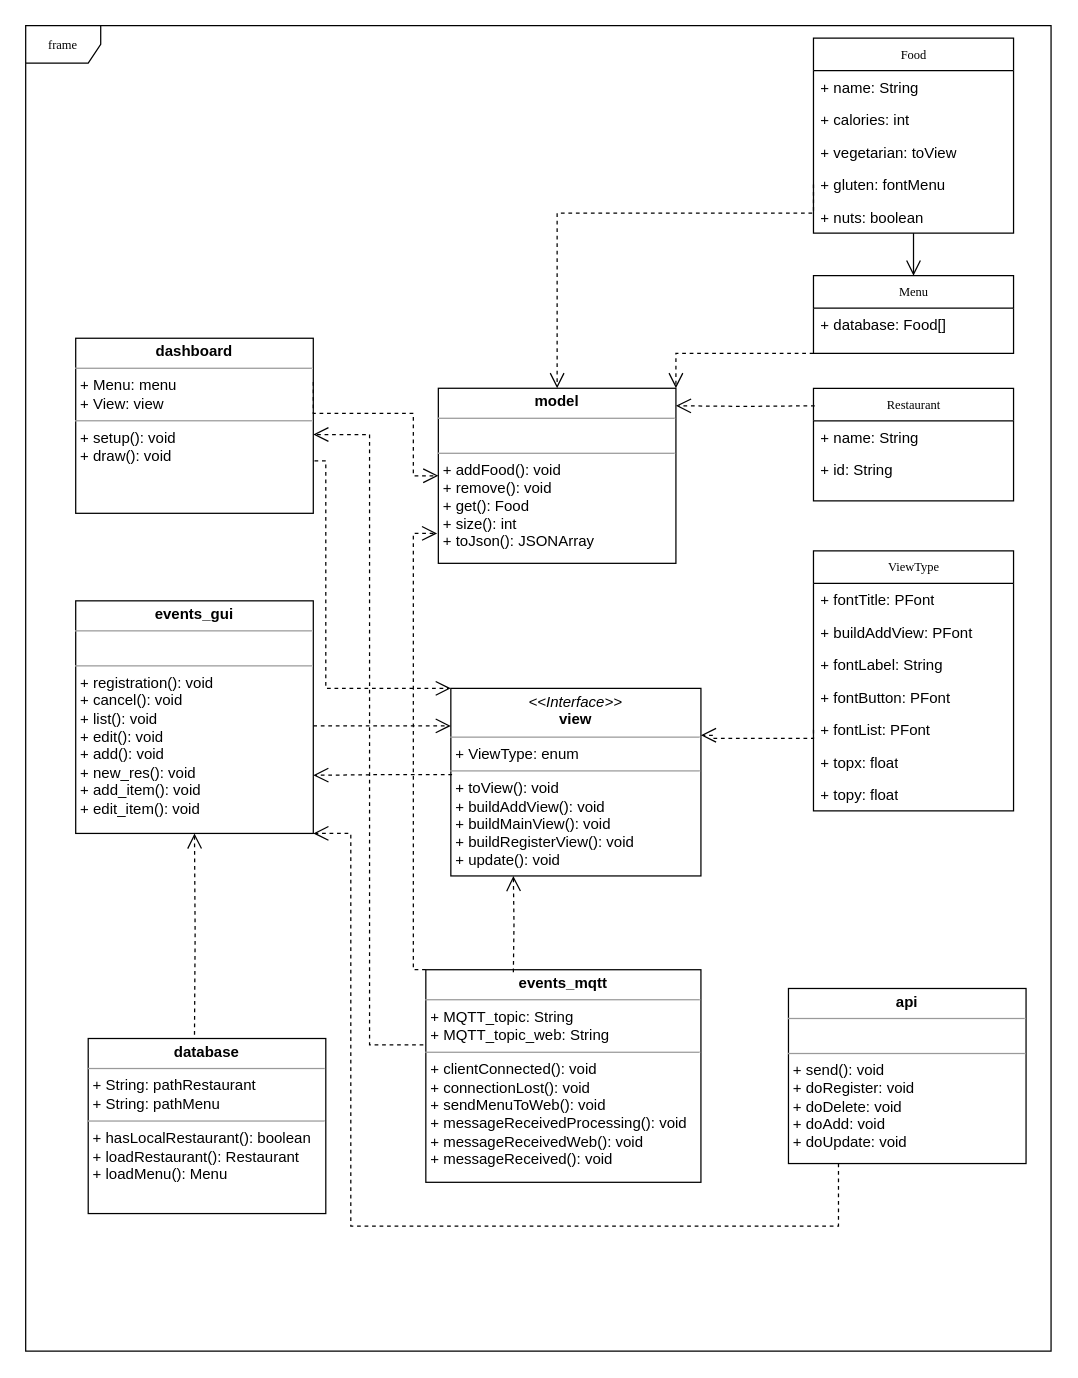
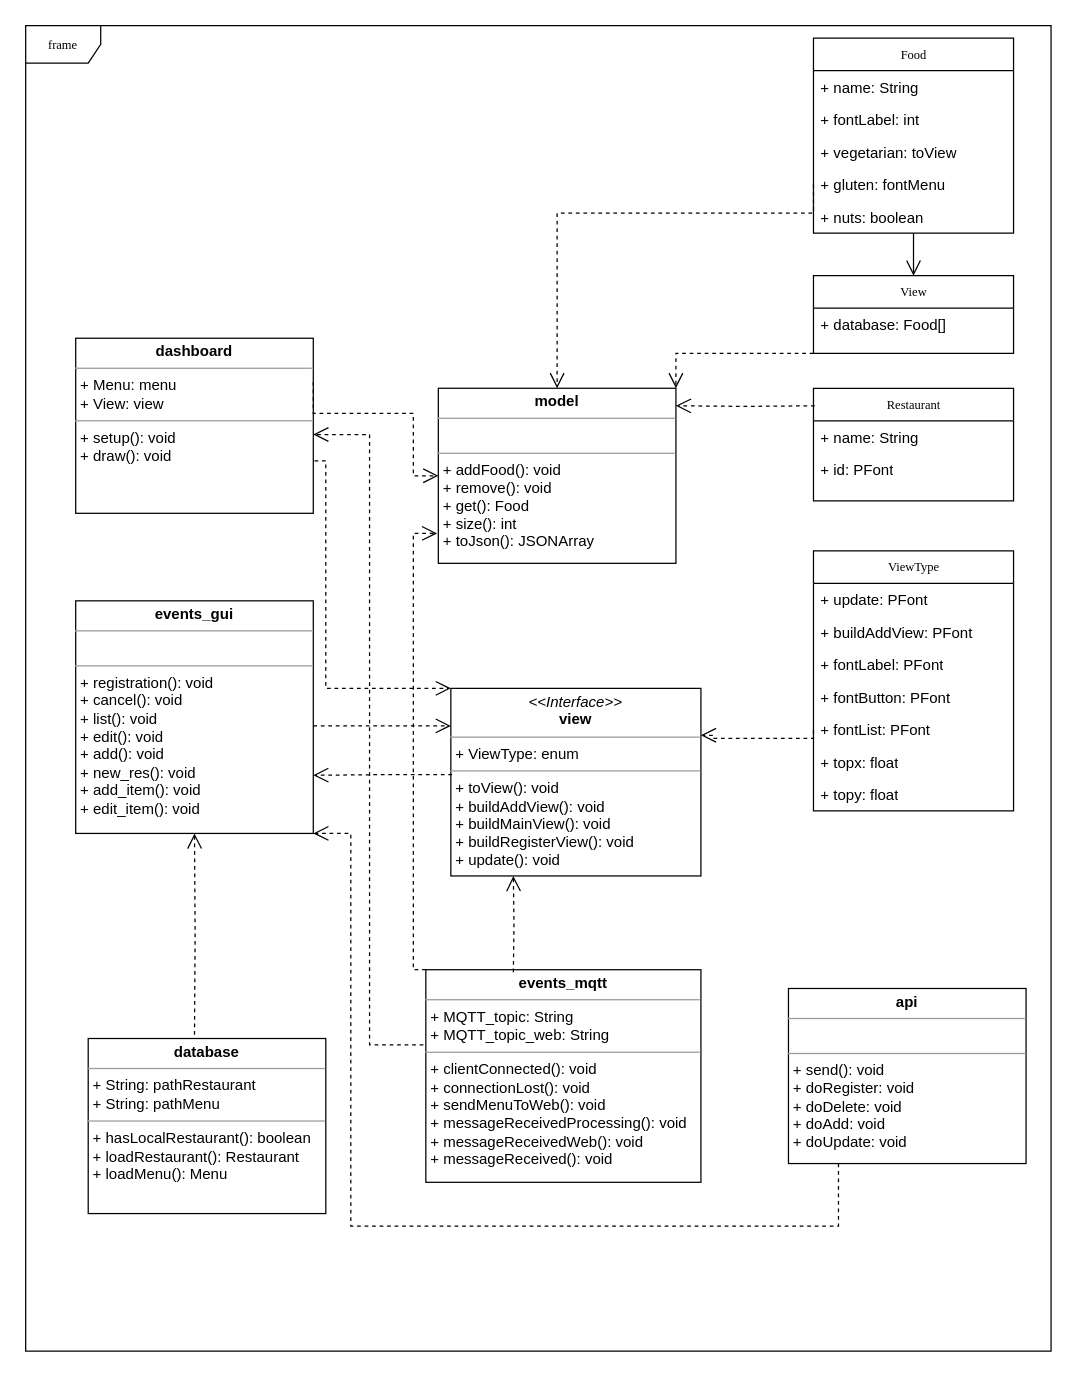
node "+ calories: int": label "+ calories: int" -> "+ fontLabel: int"
node "Menu": label "Menu" -> "View"
node "+ id: String": label "+ id: String" -> "+ id: PFont"
node "+ fontTitle: PFont": label "+ fontTitle: PFont" -> "+ update: PFont"
node "+ fontLabel: String": label "+ fontLabel: String" -> "+ fontLabel: PFont"
